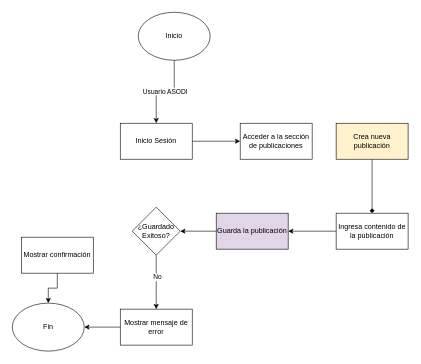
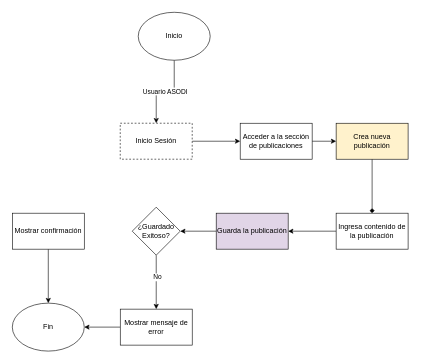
node "Inicio Sesión": style solid -> dashed
edge "Acceder a la sección de publicaciones" -> "Crea nueva publicación": added
node "Mostrar confirmación": moved (57, 255) -> (48, 231)
